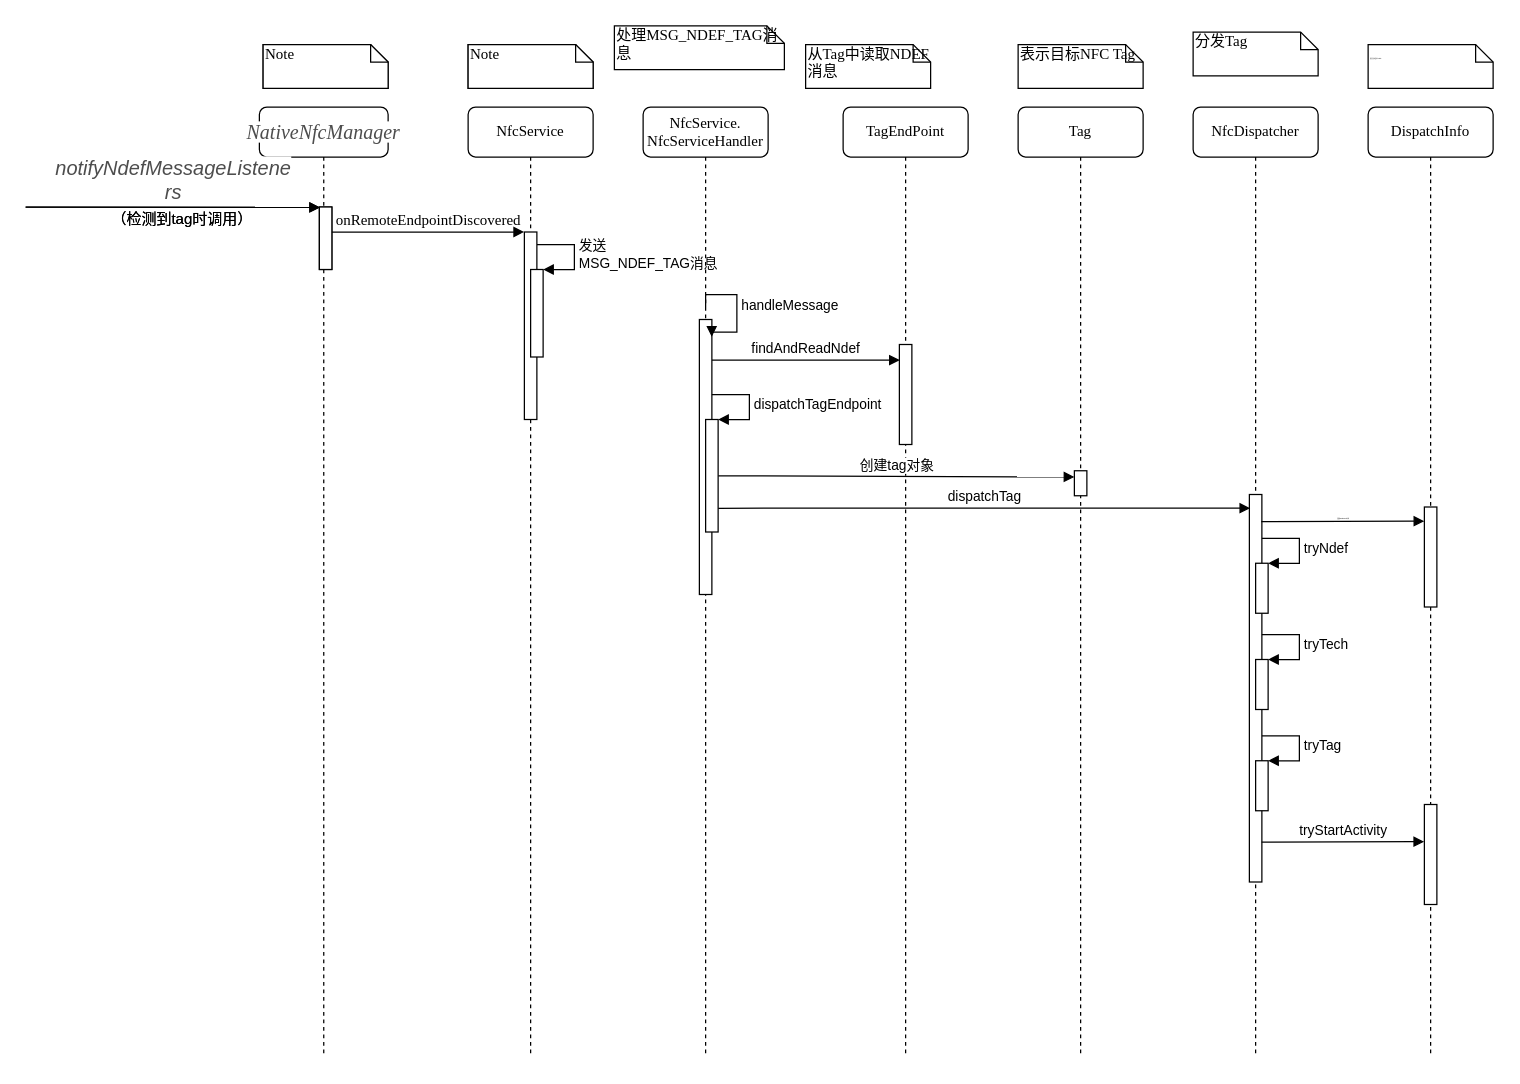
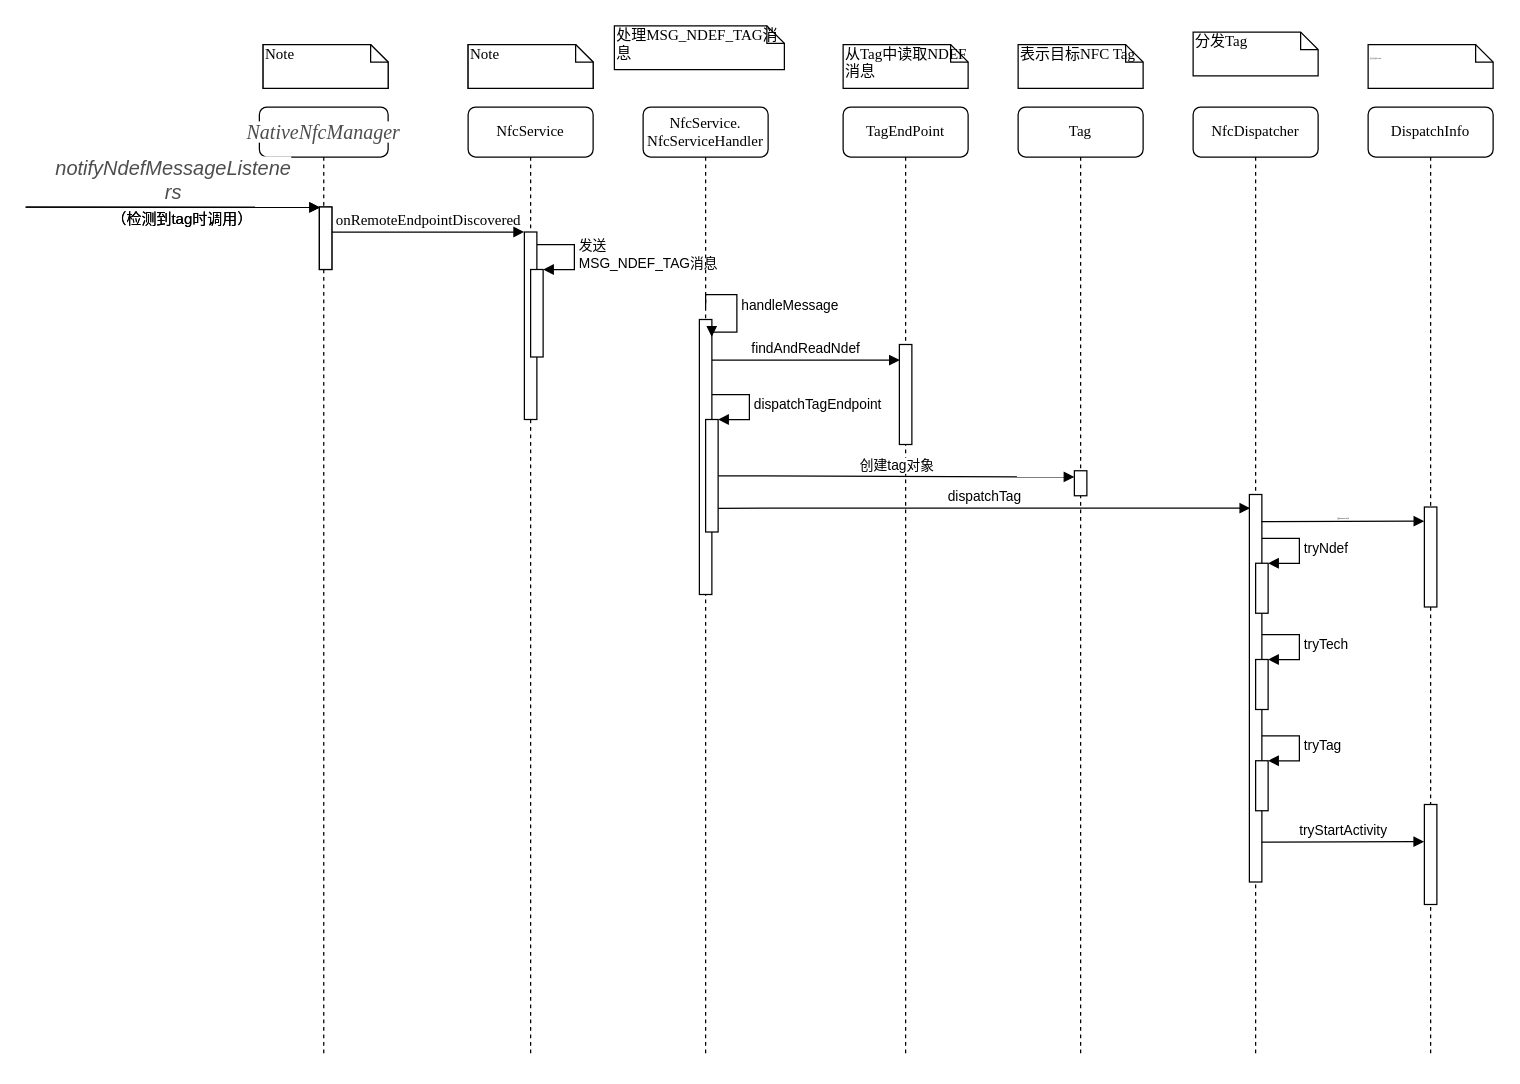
node "从Tag中读取NDEF消息": moved (868, 66) -> (906, 66)
